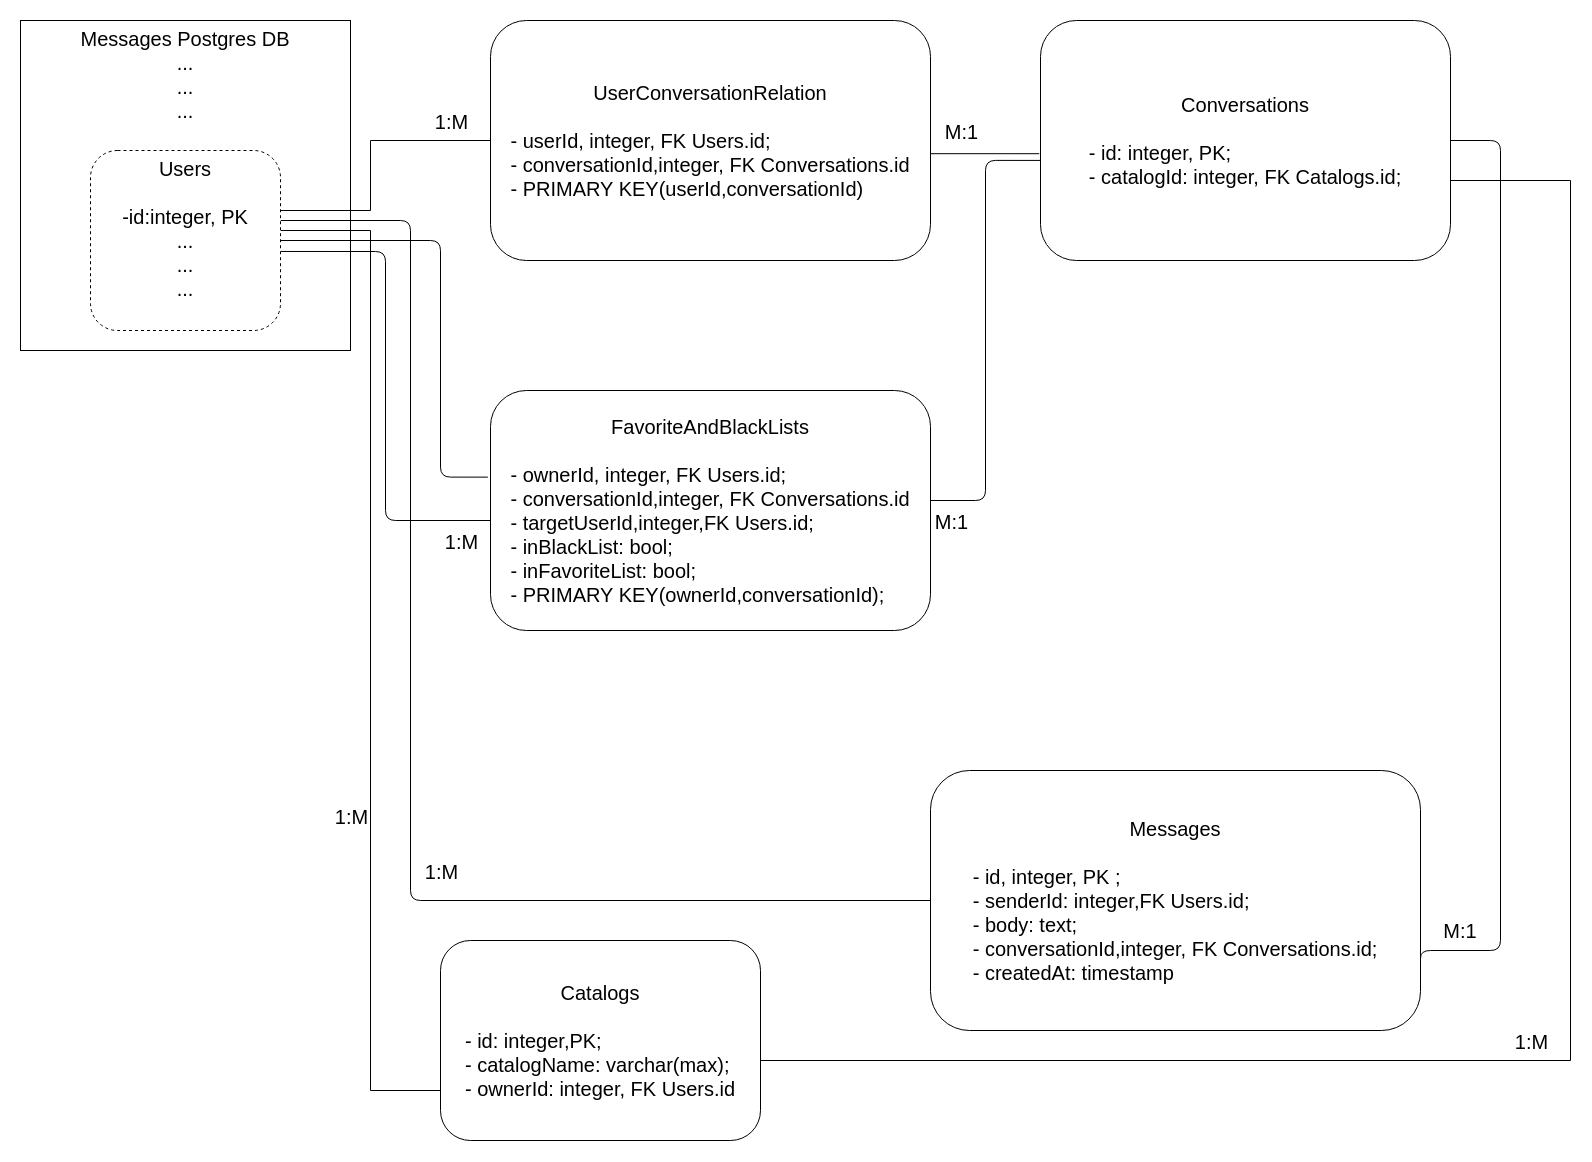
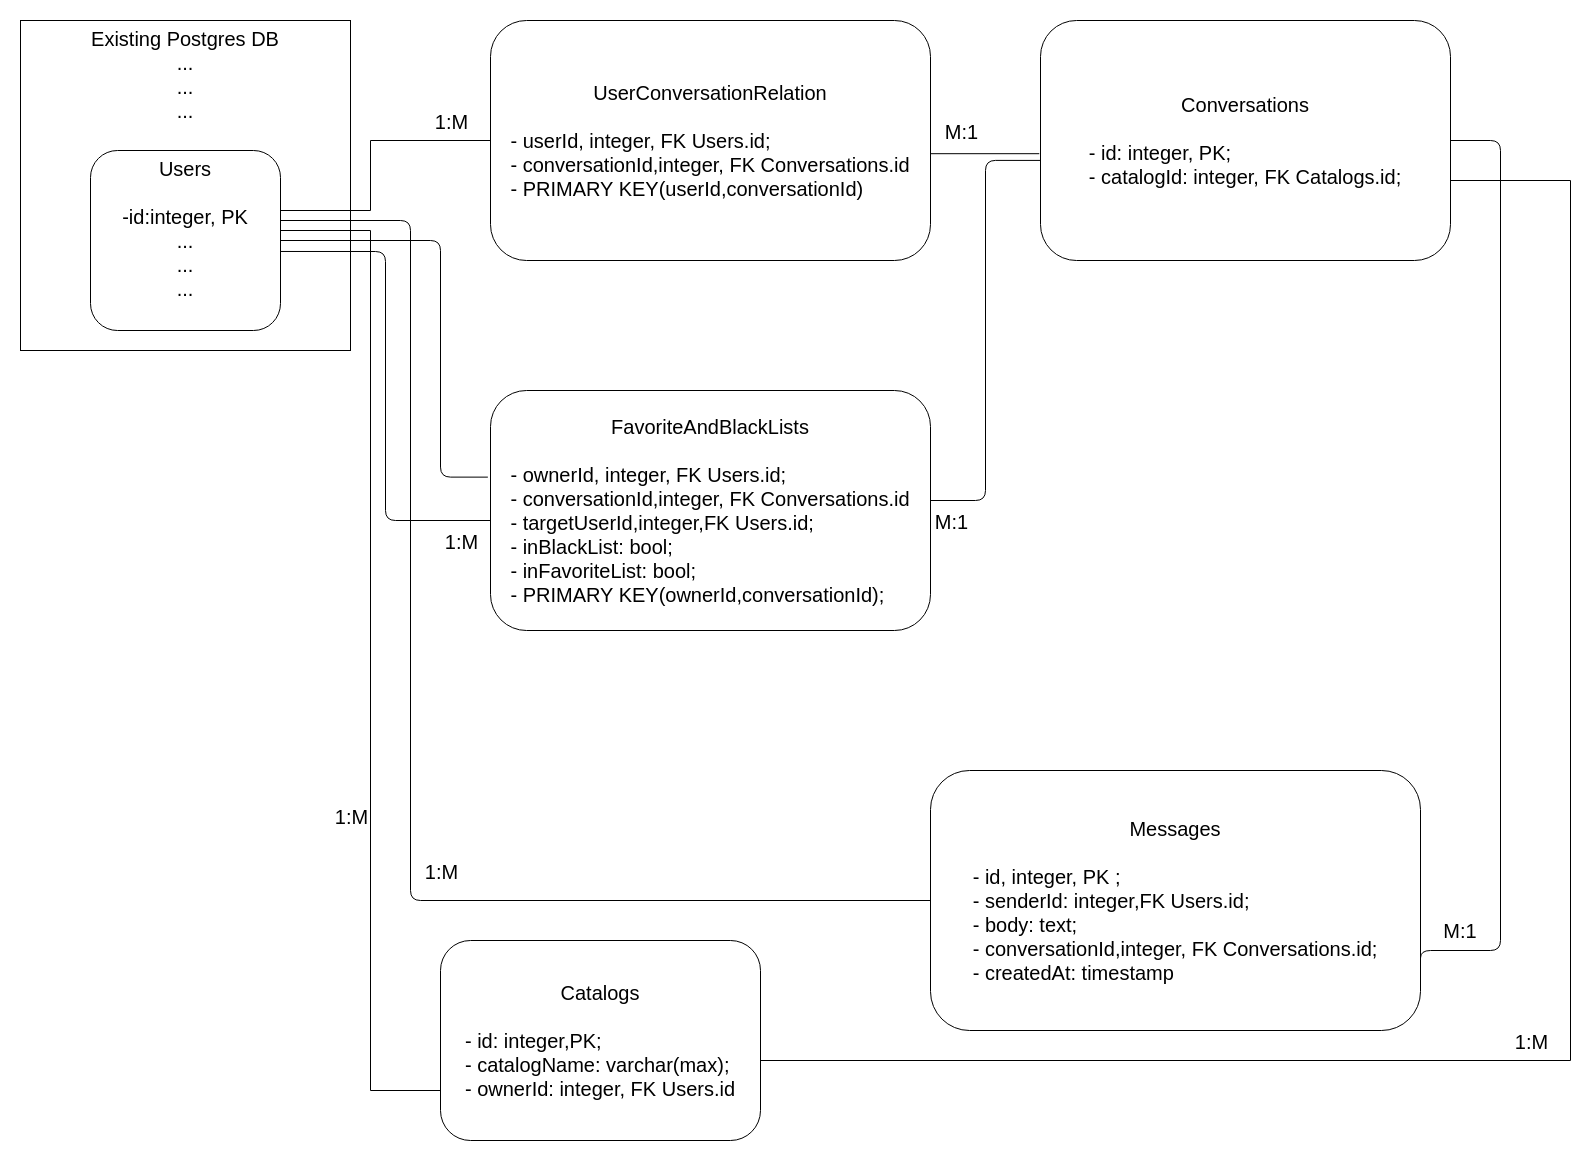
node "Messages Postgres DB ... ... ...": label "Messages Postgres DB ... ... ..." -> "Existing Postgres DB ... ... ..."
node "Users -id:integer, PK ... ... ...": style dashed -> solid
